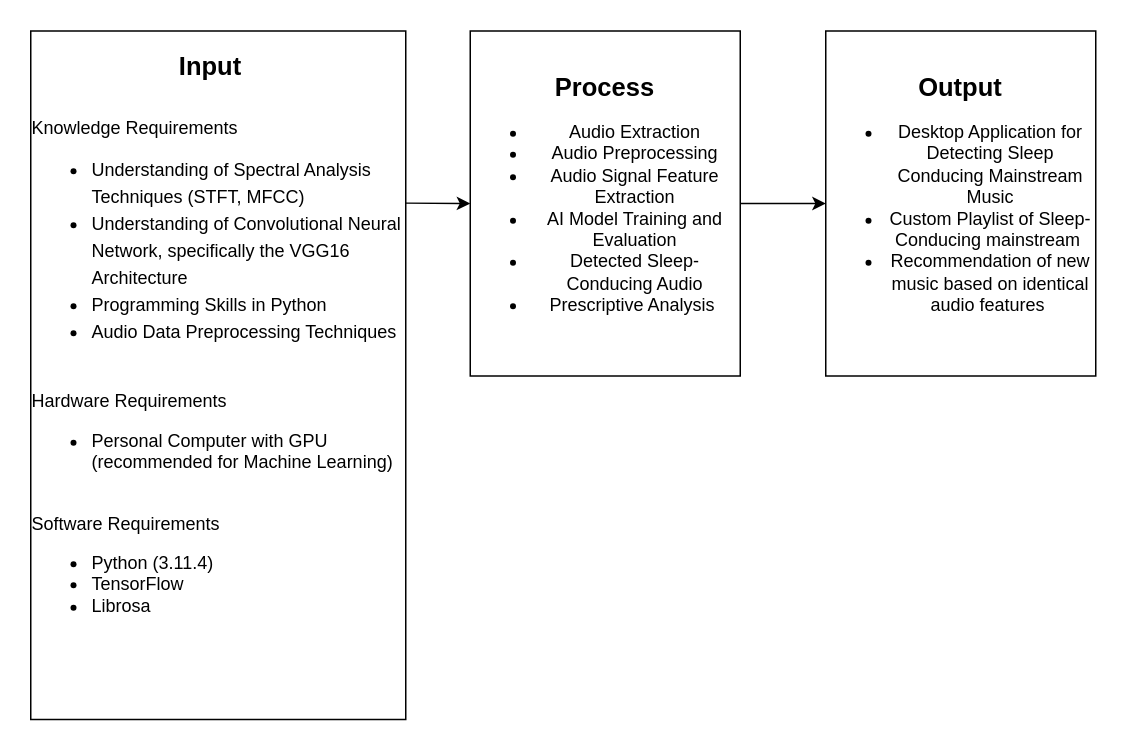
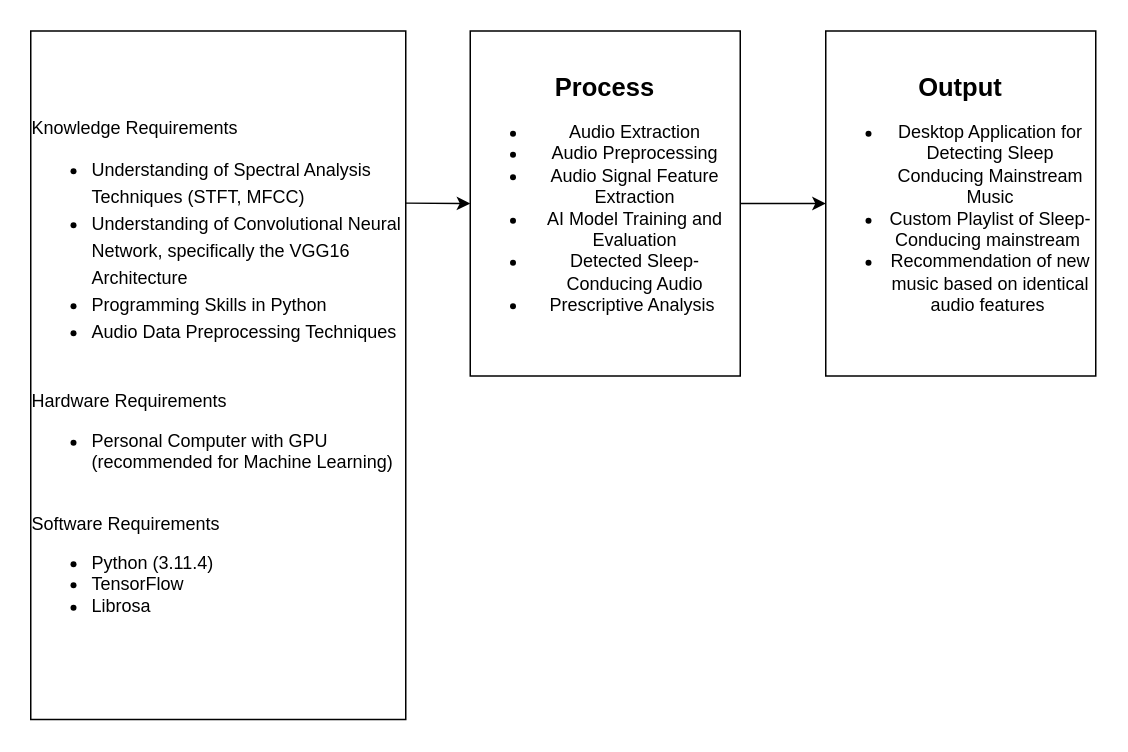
node "Input": removed
